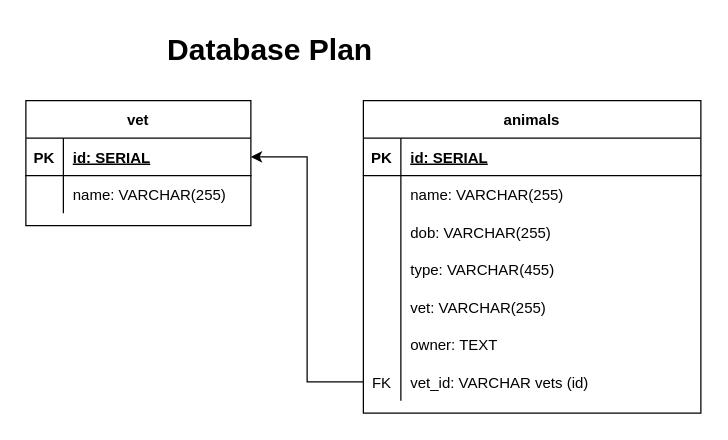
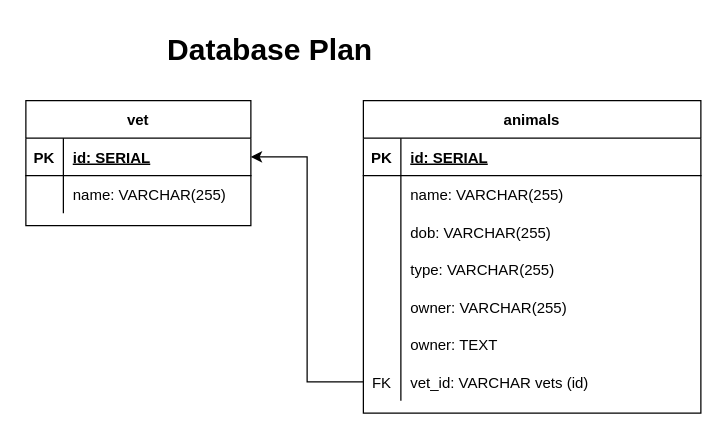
node "type: VARCHAR(455)": label "type: VARCHAR(455)" -> "type: VARCHAR(255)"
node "vet: VARCHAR(255)": label "vet: VARCHAR(255)" -> "owner: VARCHAR(255)"
